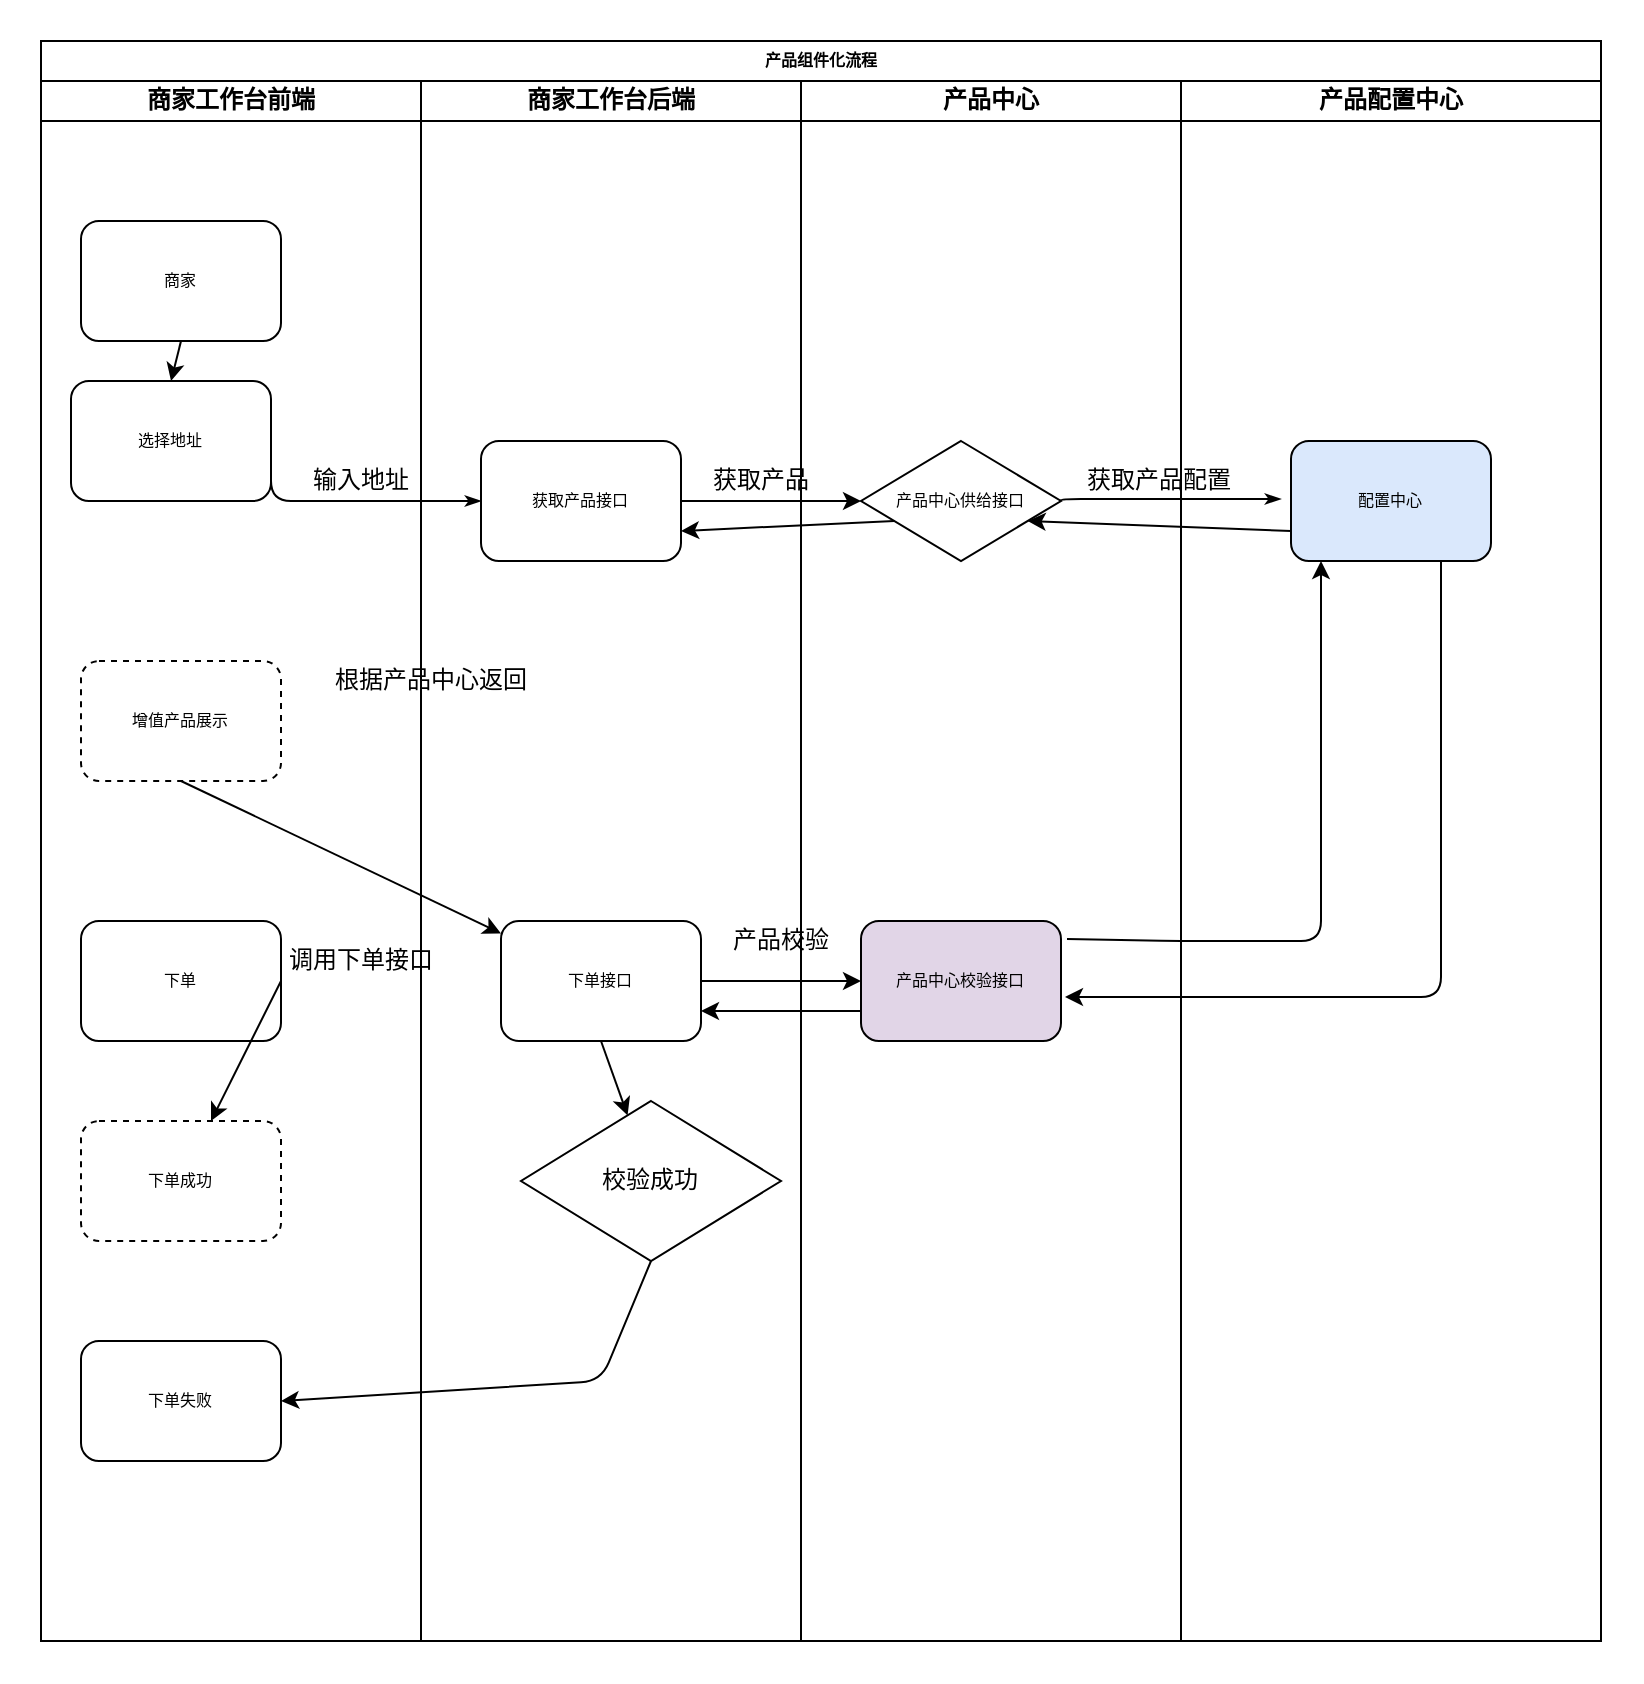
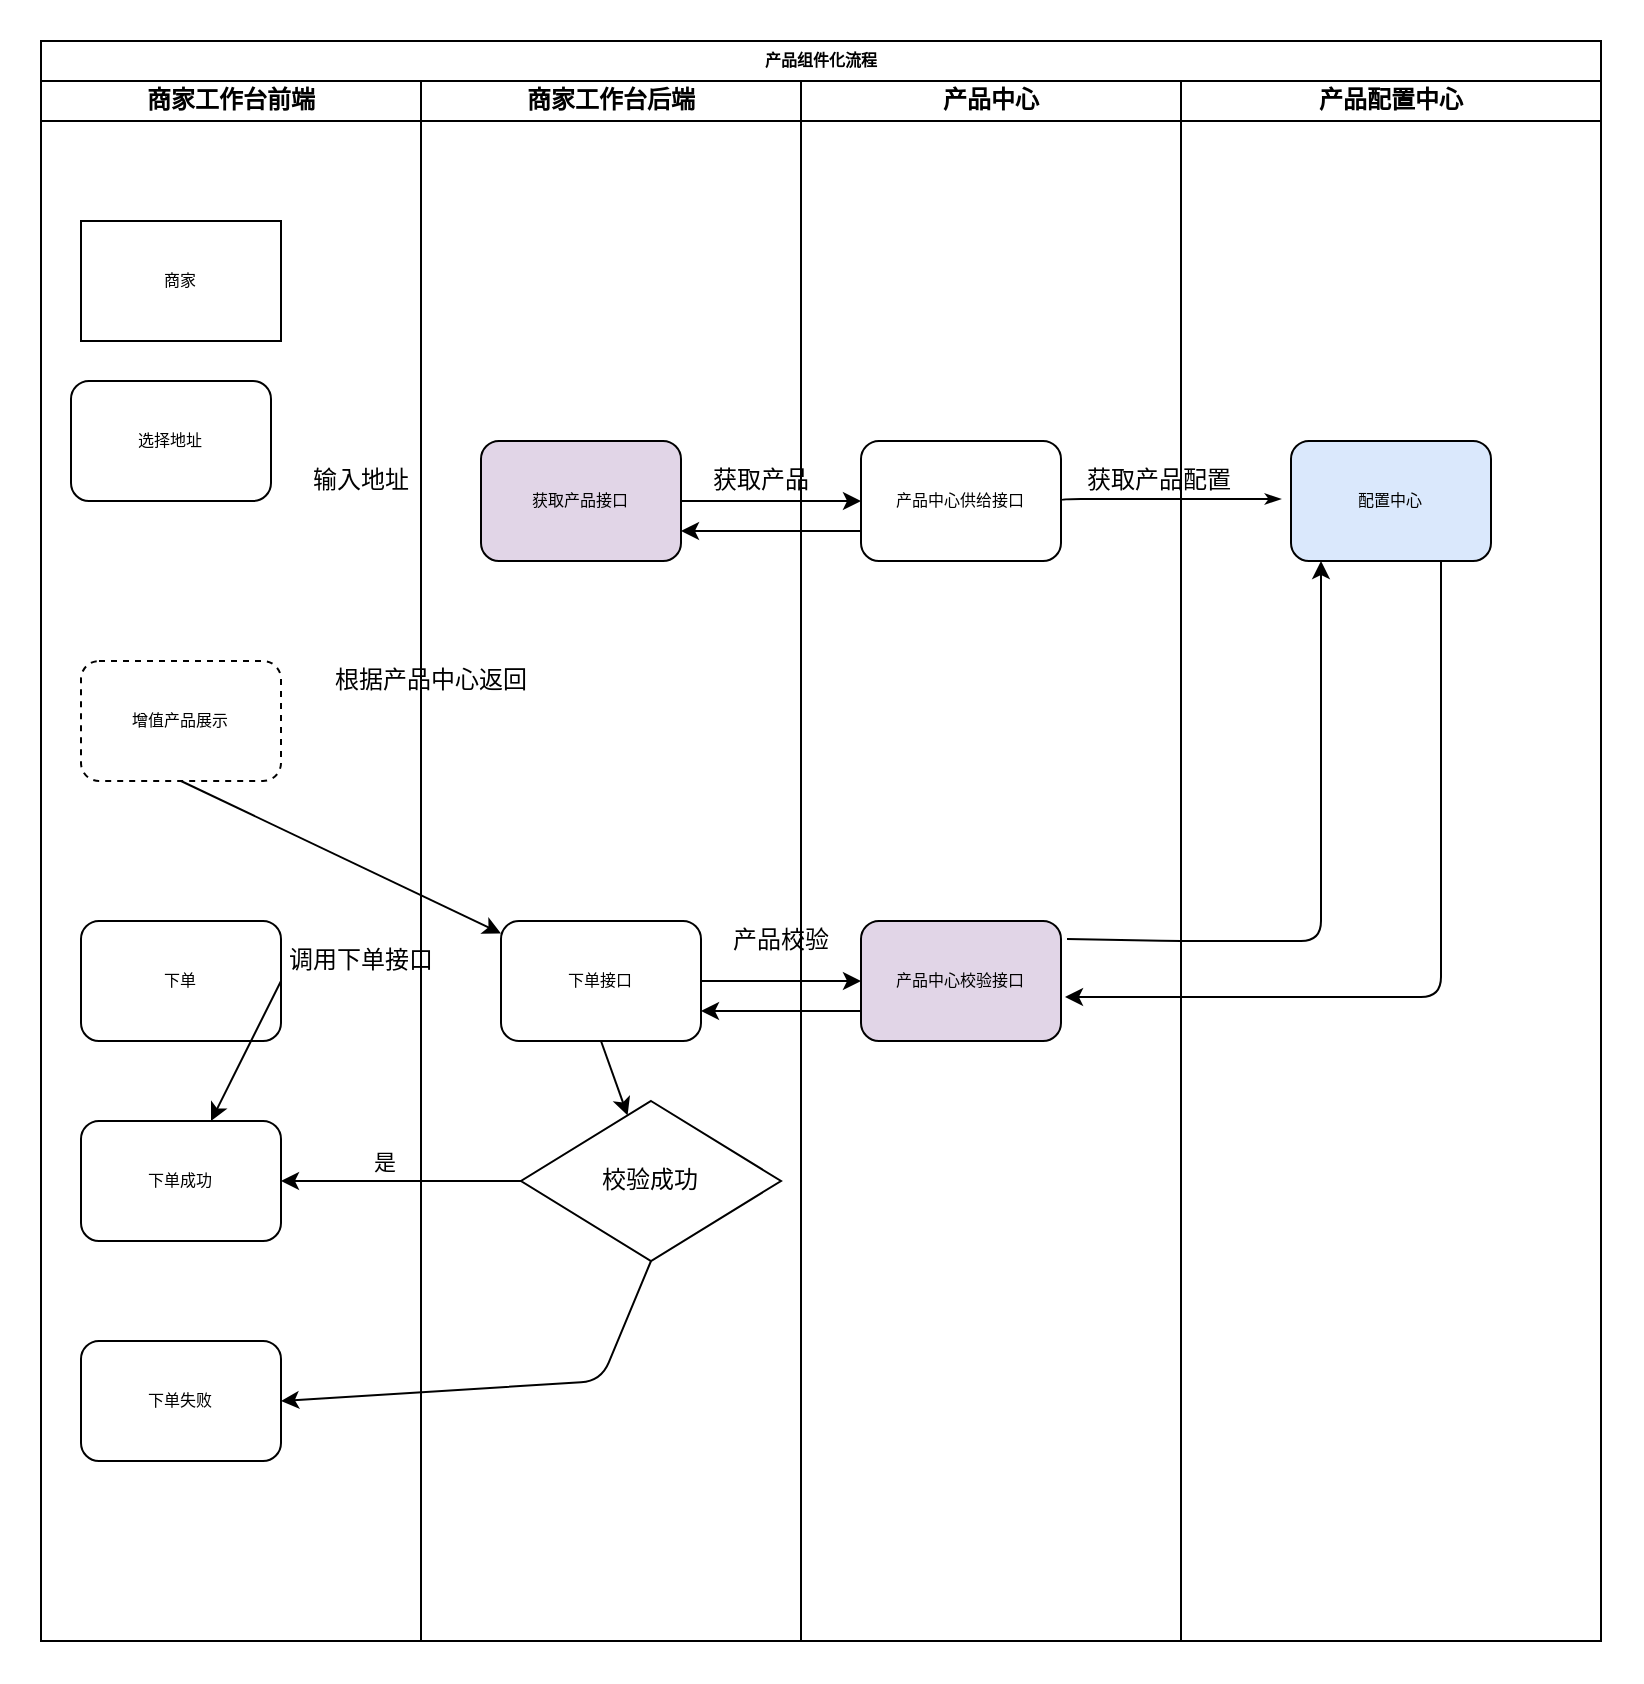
node "商家": shape rounded rectangle -> rectangle
edge "商家" -> "选择地址": removed
edge "选择地址" -> "获取产品接口": removed
node "获取产品接口": fillcolor #ffffff -> #e1d5e7
node "产品中心供给接口": shape diamond -> rounded rectangle
edge "配置中心" -> "产品中心供给接口": removed
node "下单成功": style dashed -> solid
edge "校验成功" -> "下单成功": added, label "是"
